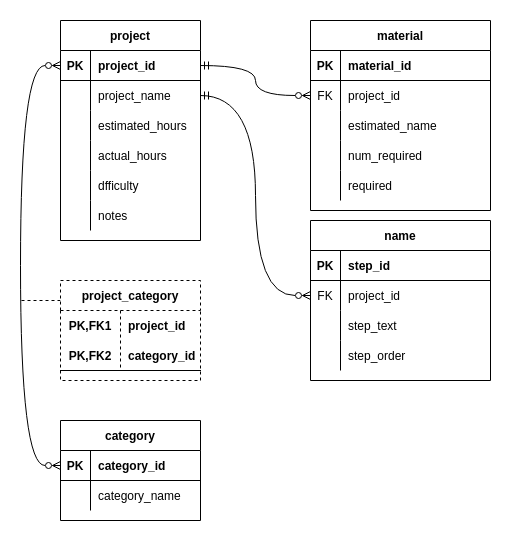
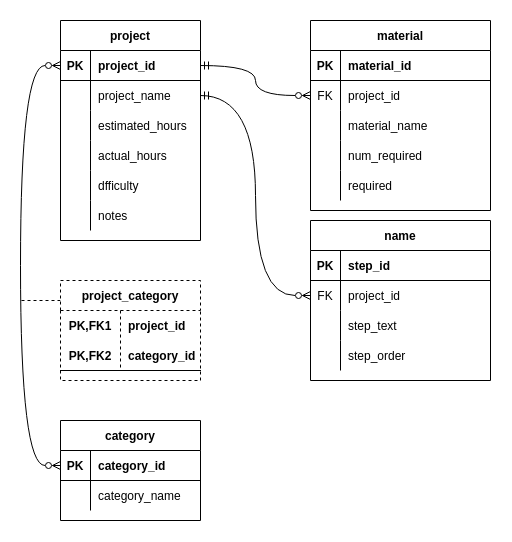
node "estimated_name": label "estimated_name" -> "material_name"
